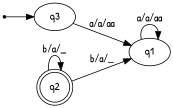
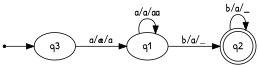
edge "q3" -> "q1": label "a/a/aa" -> "a/@/a"
edge "q2" -> "q1": reversed
